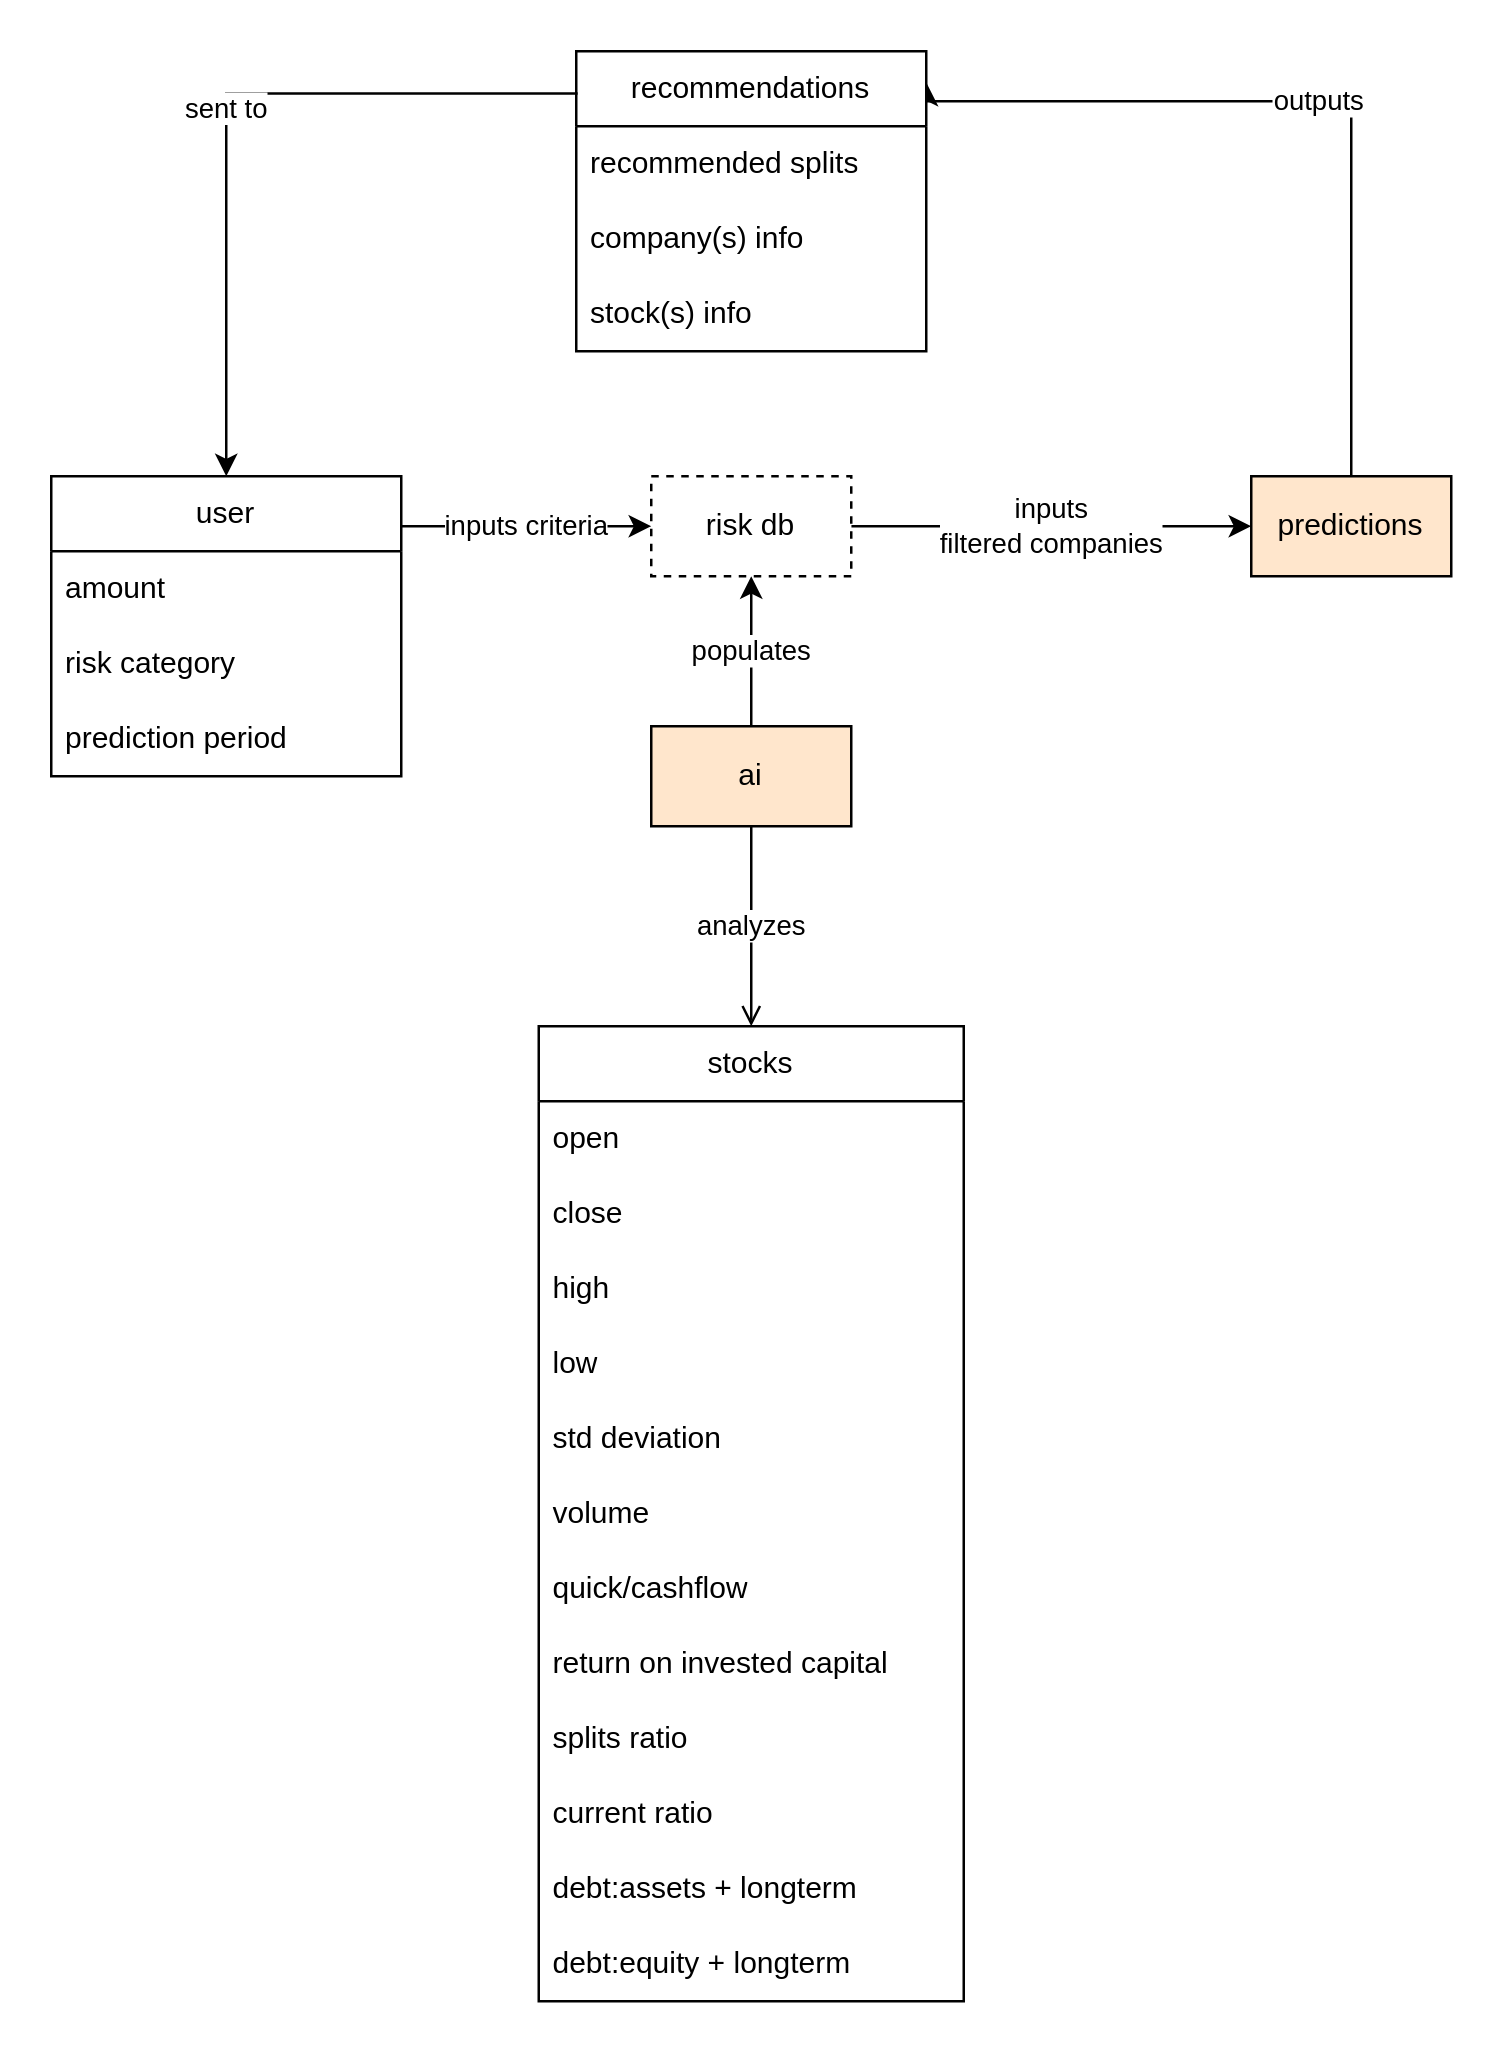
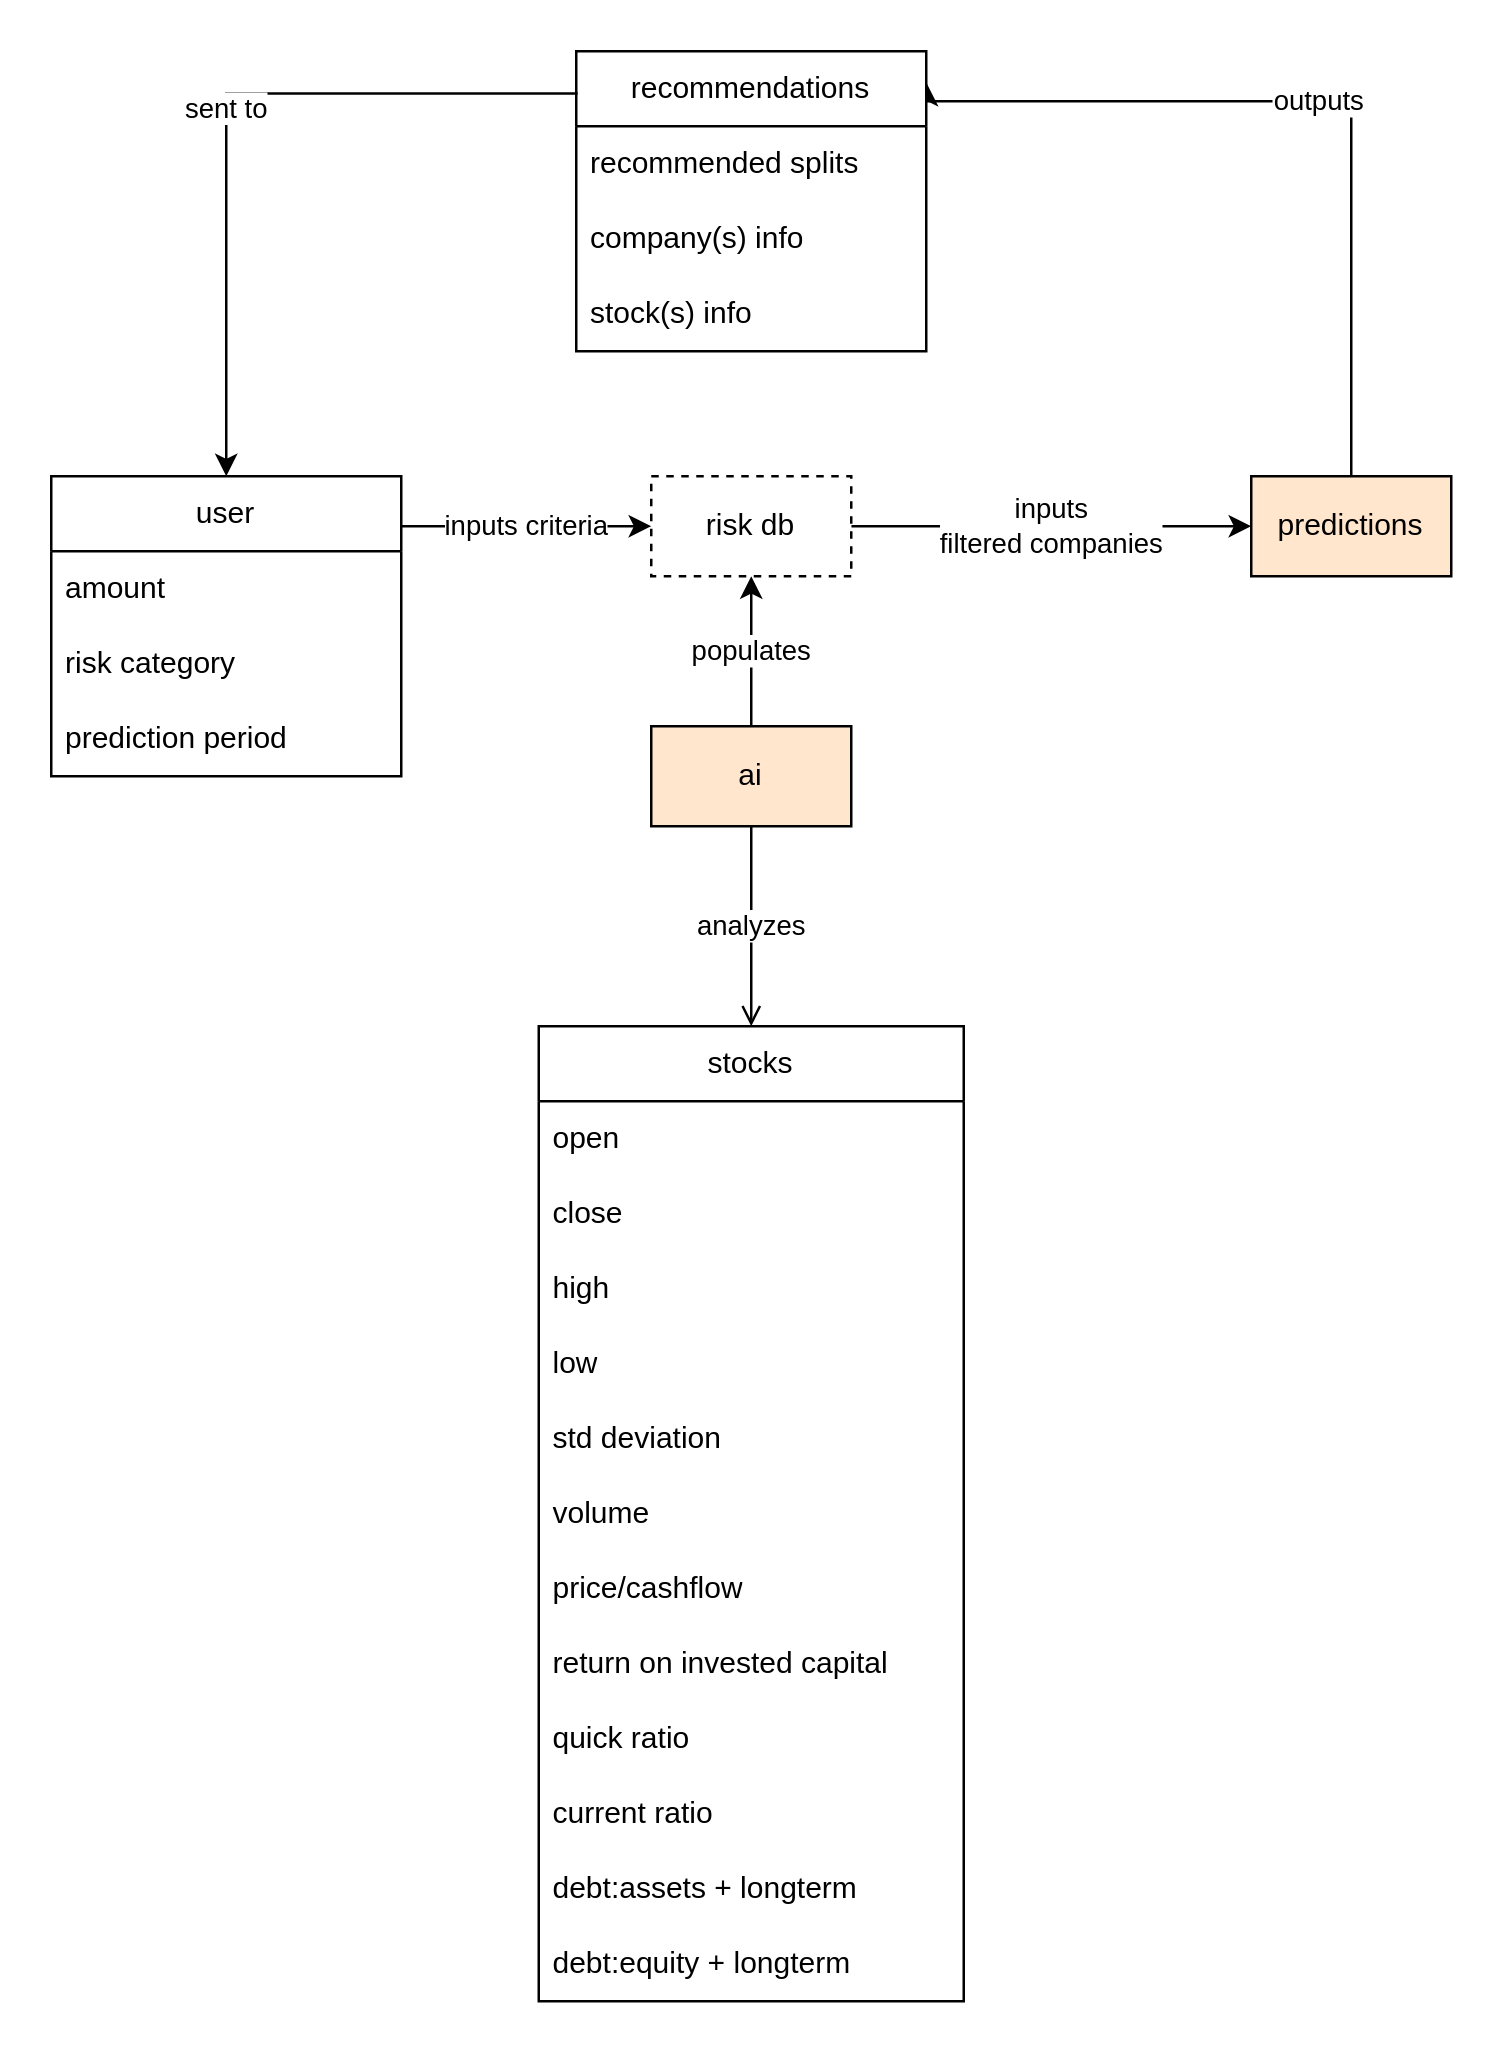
node "quick/cashflow": label "quick/cashflow" -> "price/cashflow"
node "splits ratio": label "splits ratio" -> "quick ratio"
